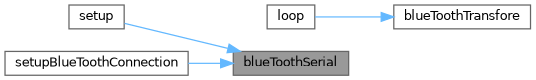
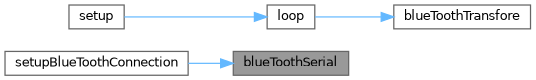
edge "setup" -> "blueToothSerial": now "setup" -> "loop"
